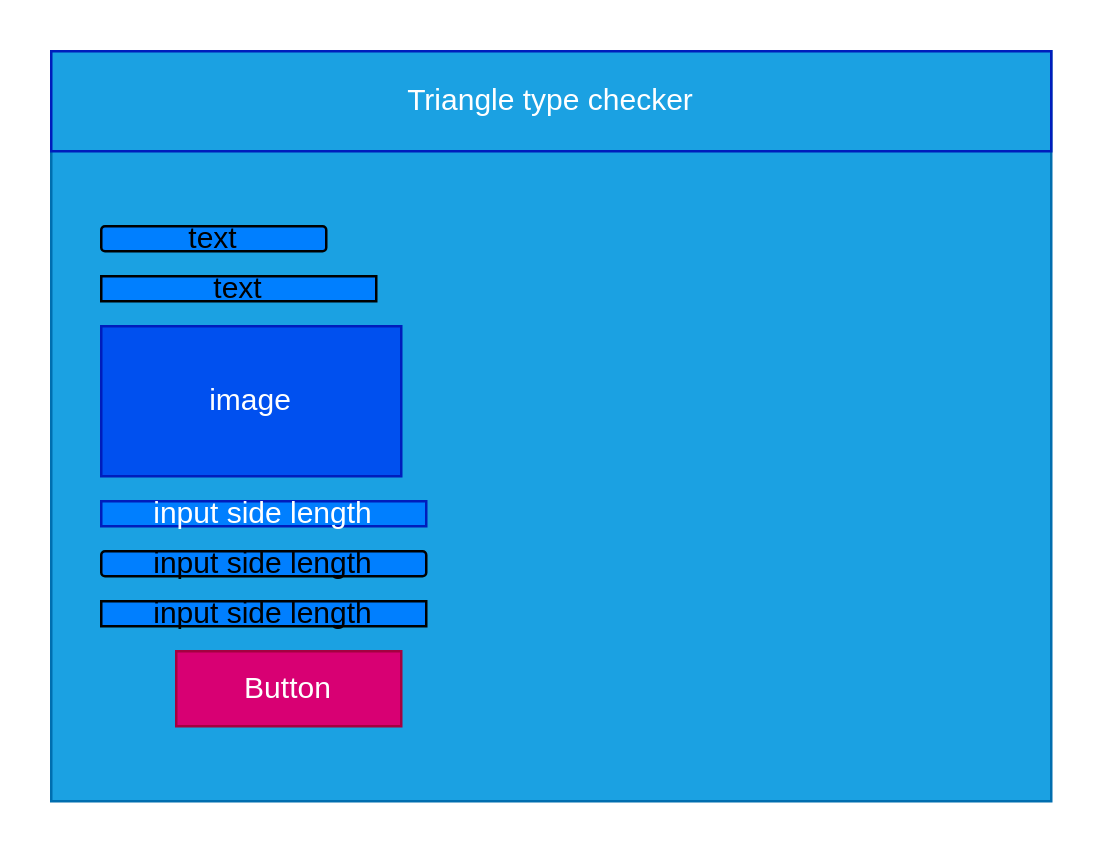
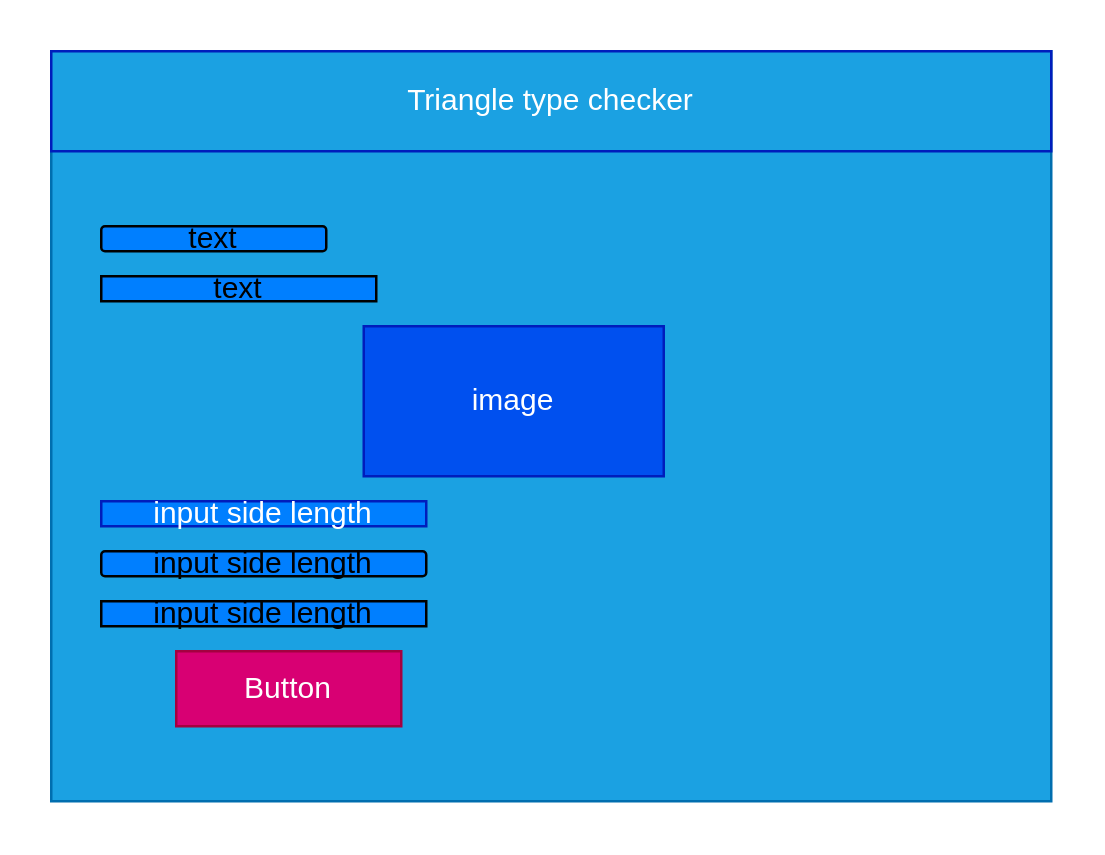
node "image": moved (251, 401) -> (514, 401)
